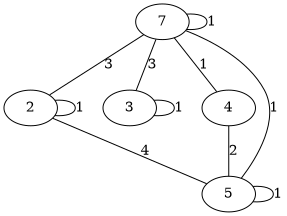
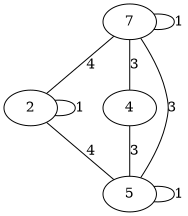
edge "7" -- "2": label "3" -> "4"
edge "7" -- "4": label "1" -> "3"
node "3": removed
edge "7" -- "5": label "1" -> "3"
edge "4" -- "5": label "2" -> "3"
